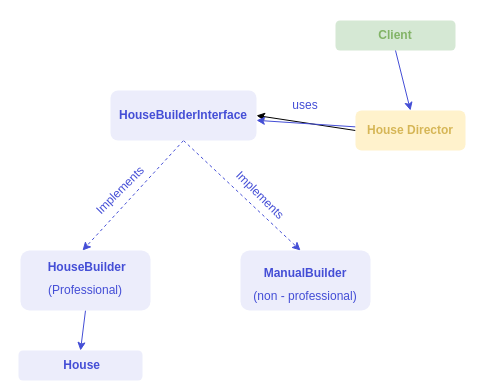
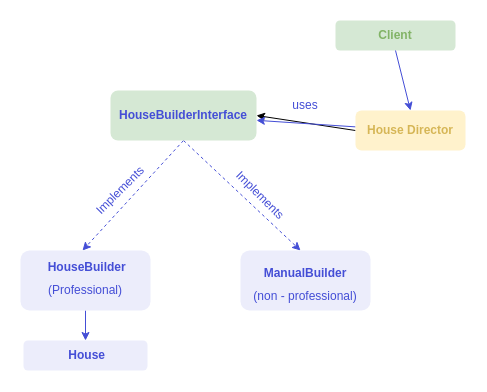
node "HouseBuilderInterface": fillcolor #ecedfb -> #d5e8d4
node "House": moved (81, 366) -> (86, 356)
